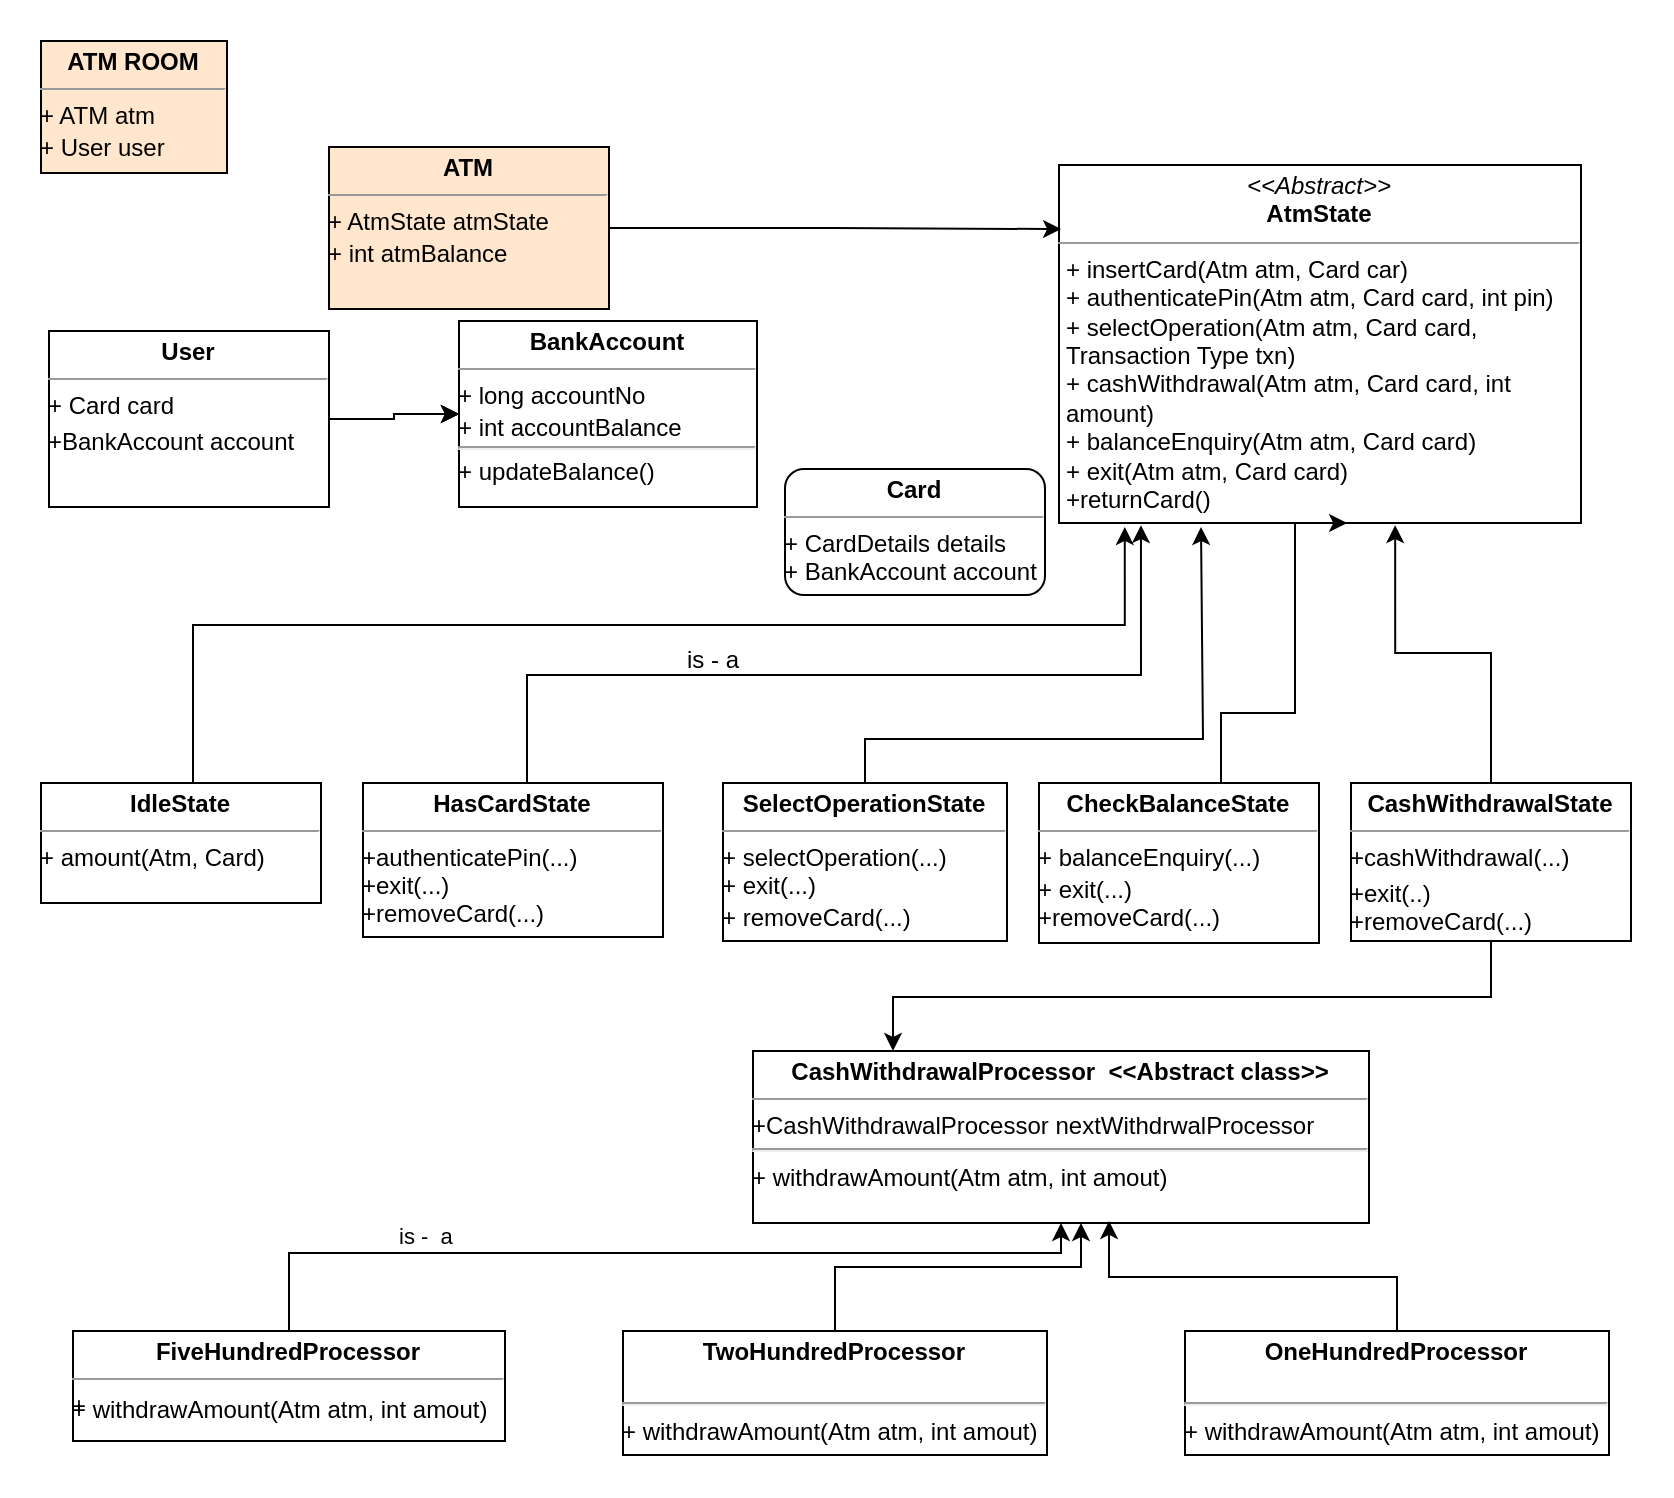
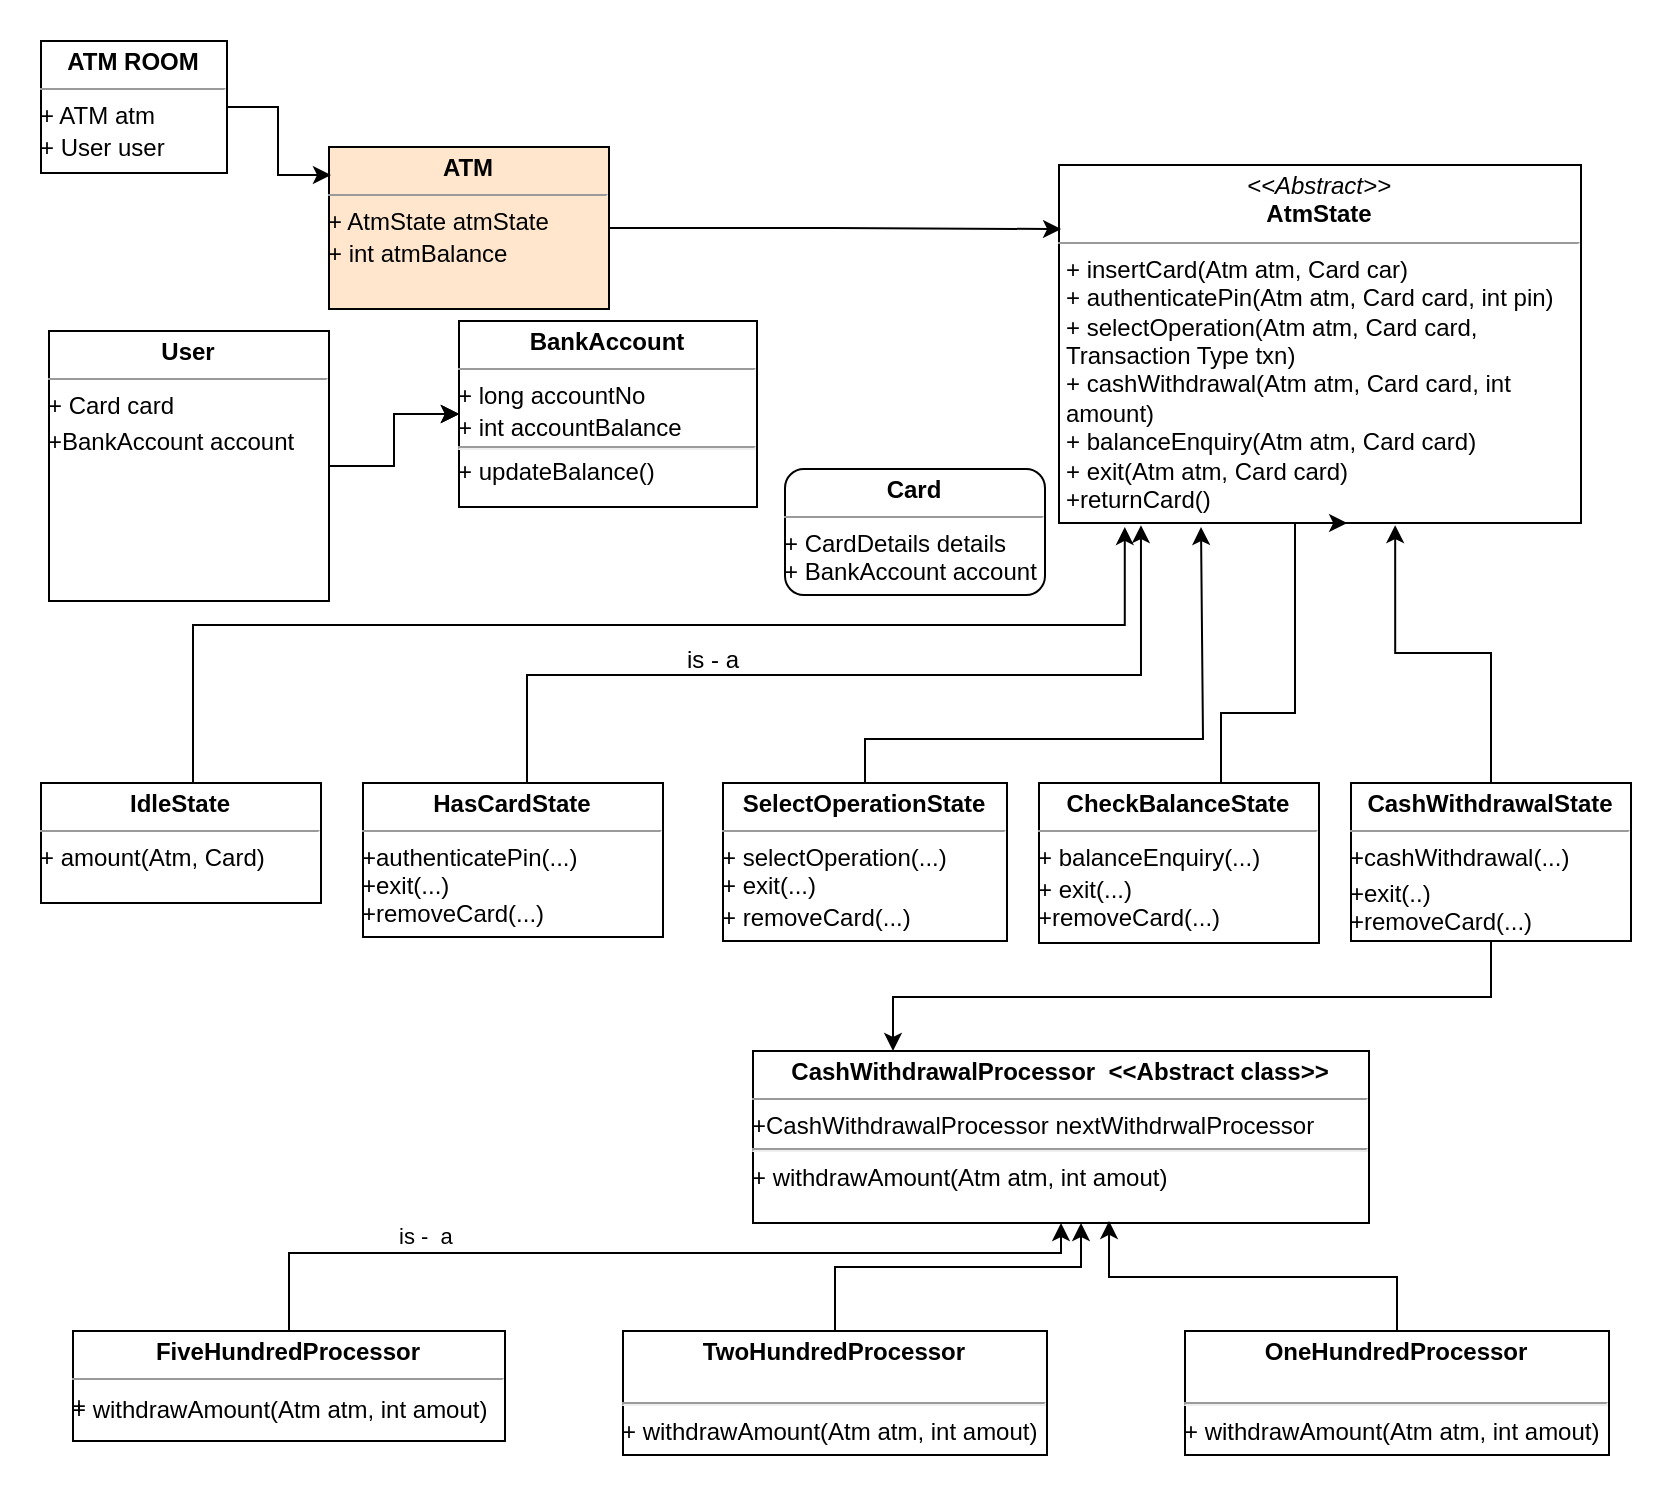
node "ATM ROOM + ATM atm + User user": fillcolor #ffe6cc -> #ffffff
edge "ATM ROOM + ATM atm + User user" -> "ATM + AtmState atmState + int atmBalance": added
node "User + Card card +BankAccount account": size 280x176 -> 280x270
